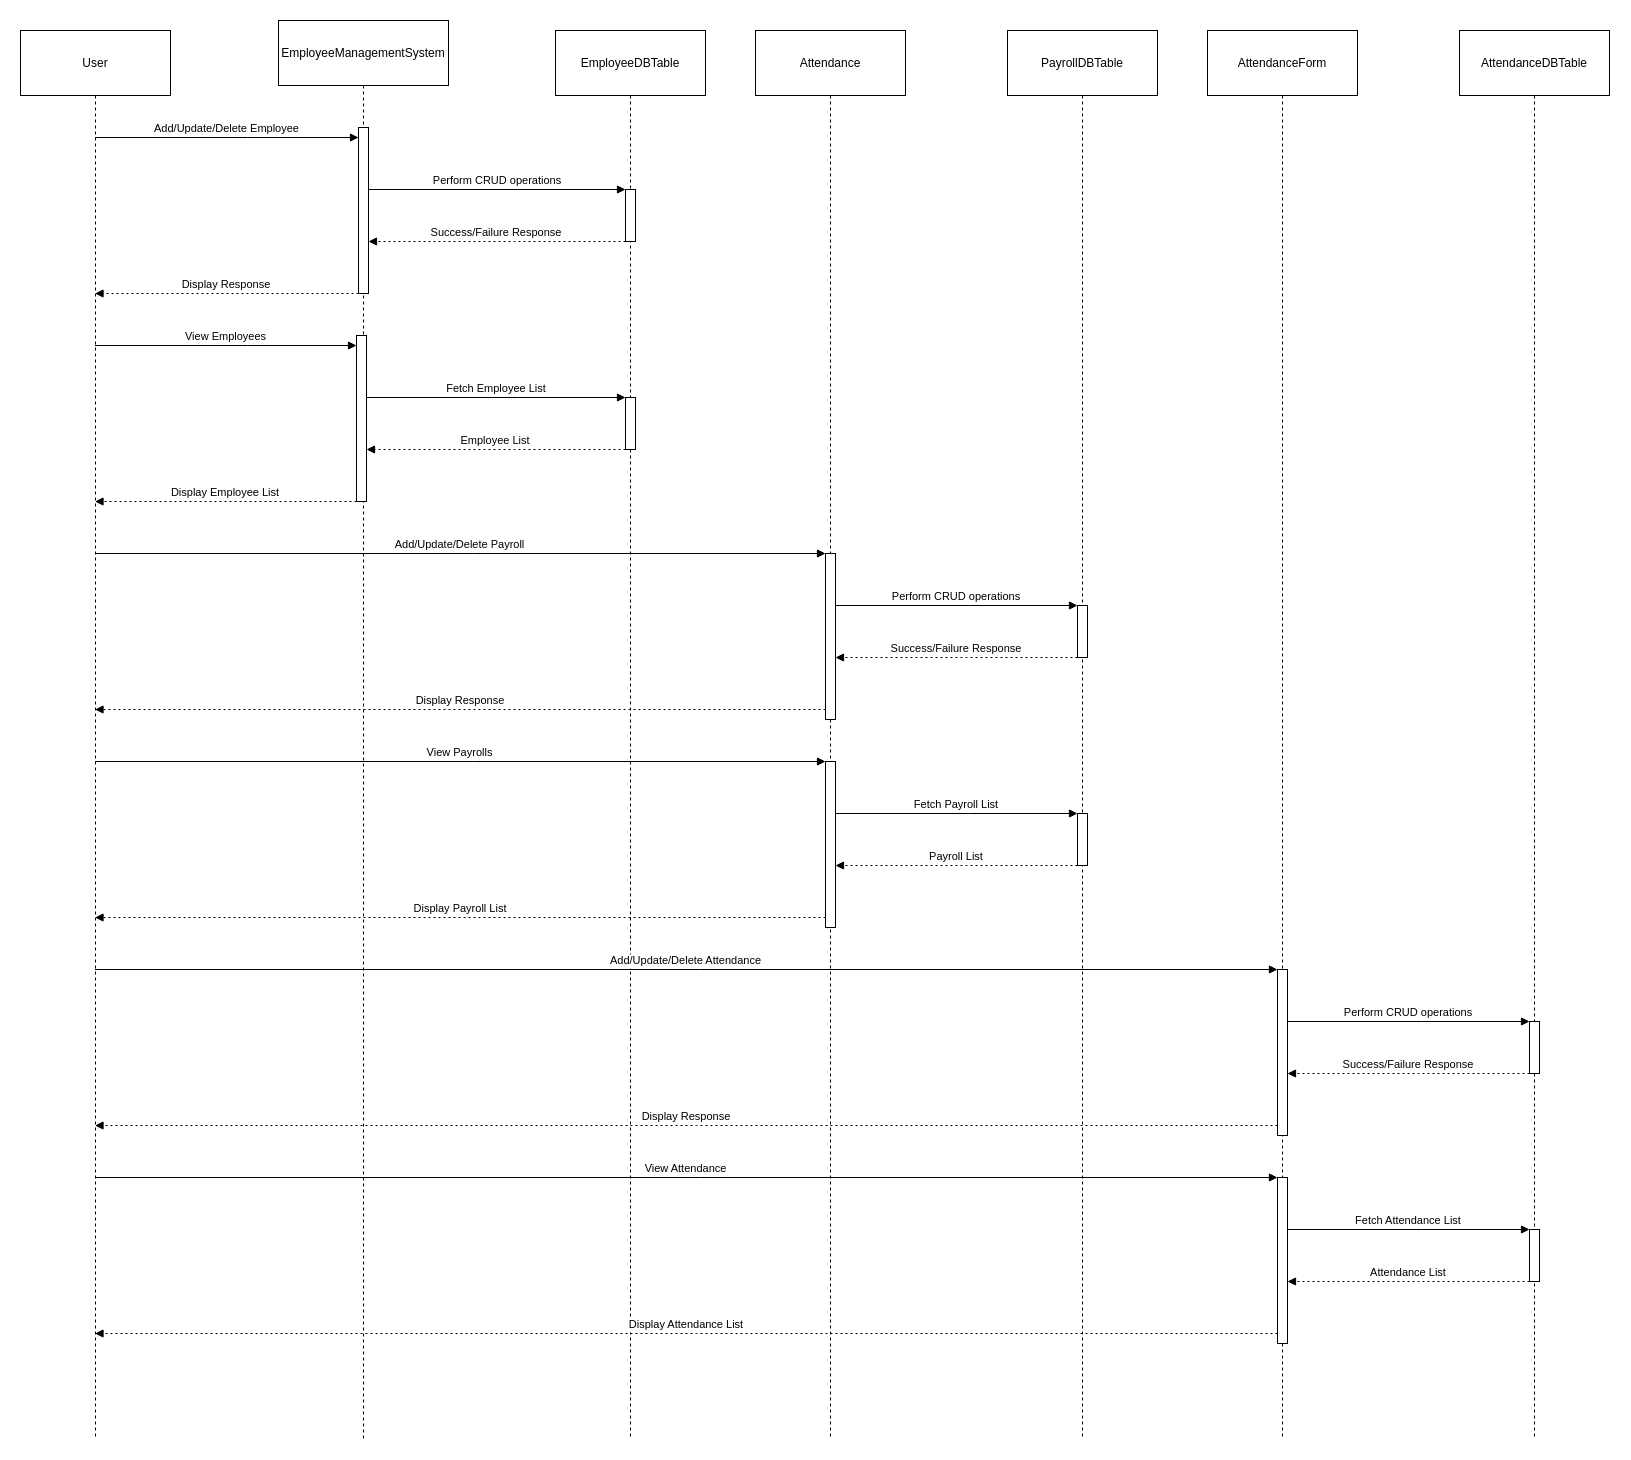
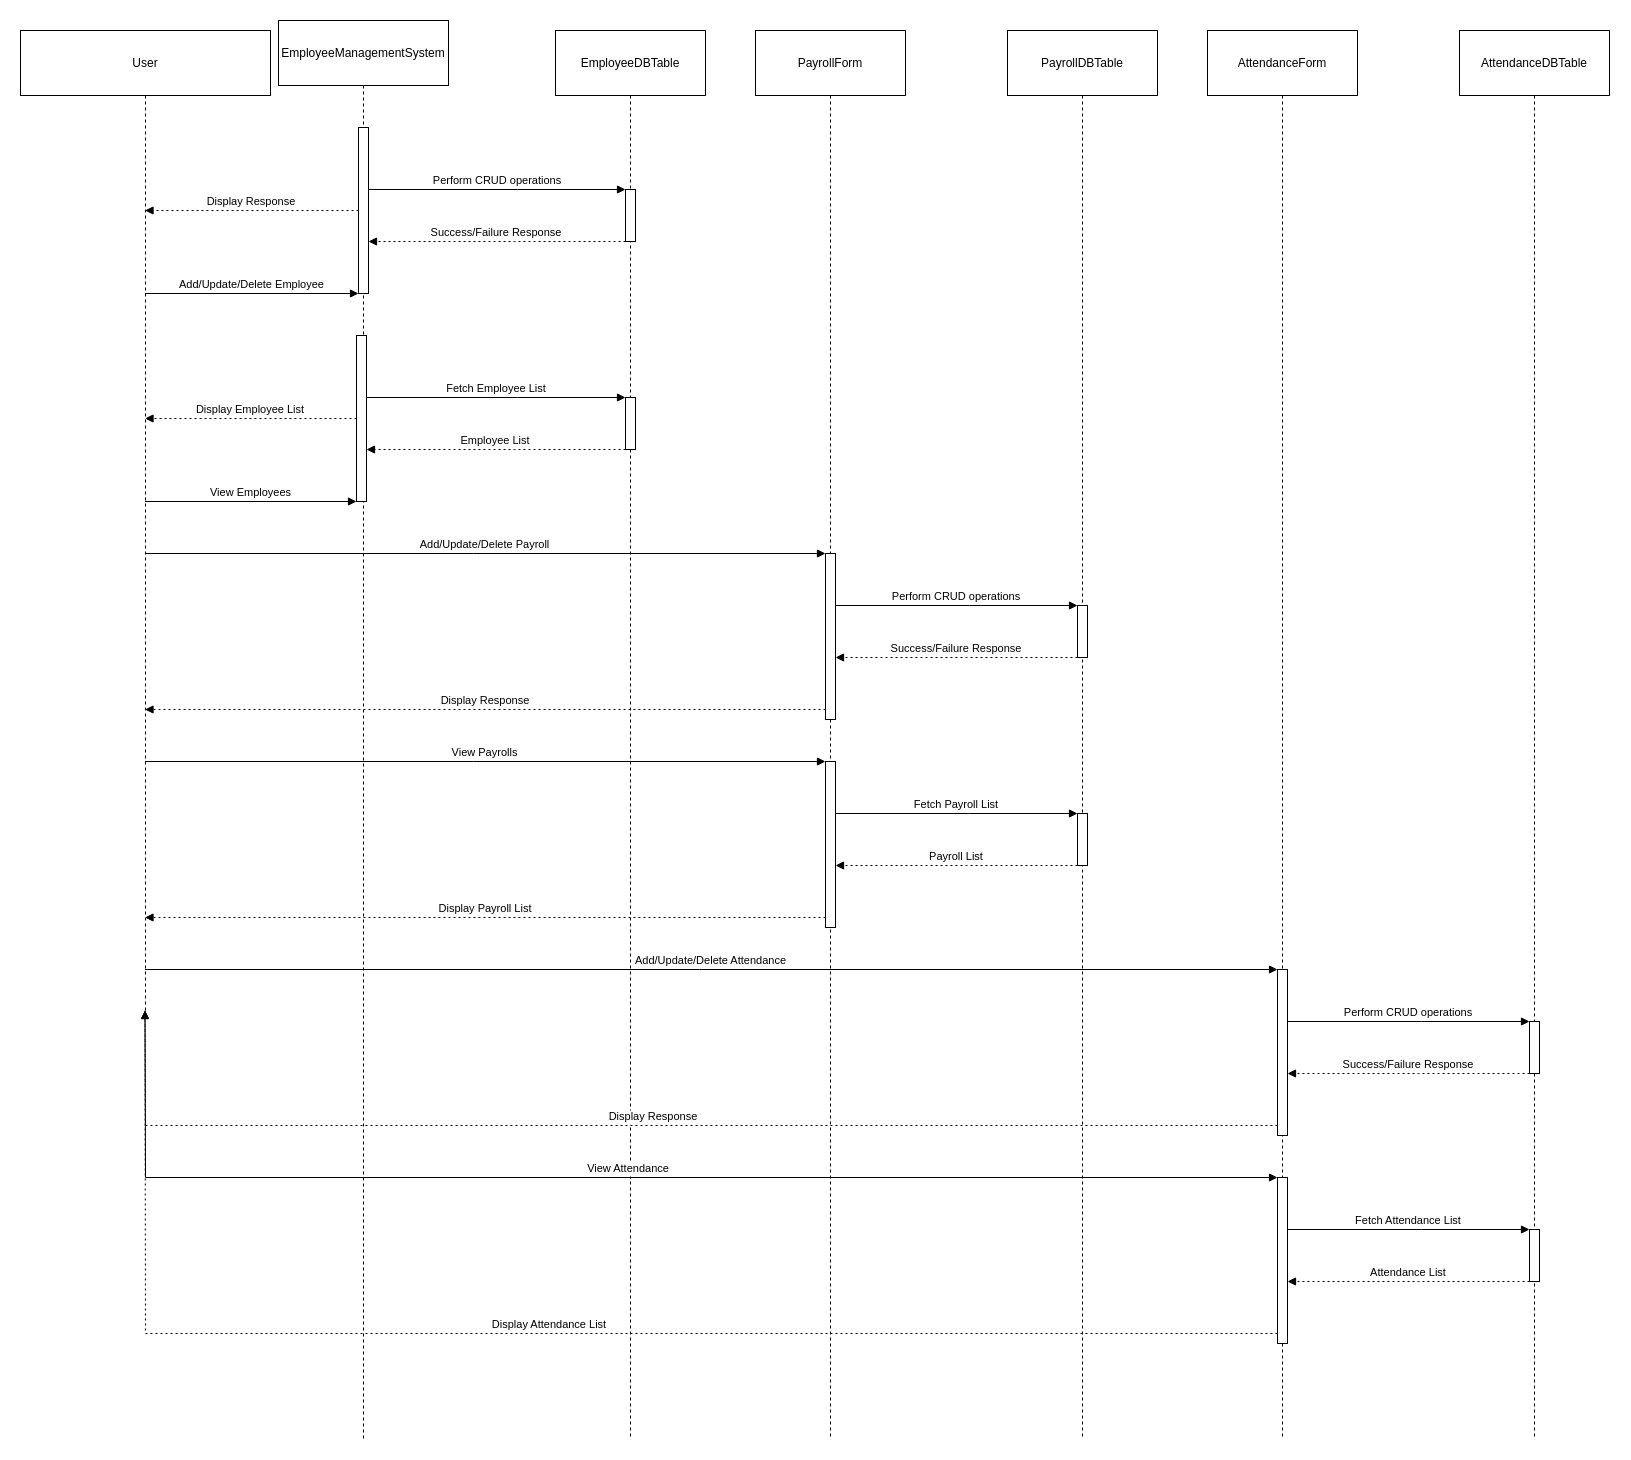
node "Attendance": label "Attendance" -> "PayrollForm"
node "User": size 150x1408 -> 250x980
